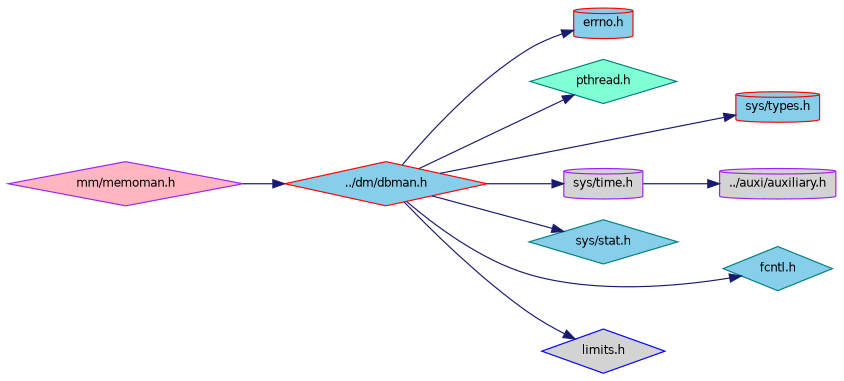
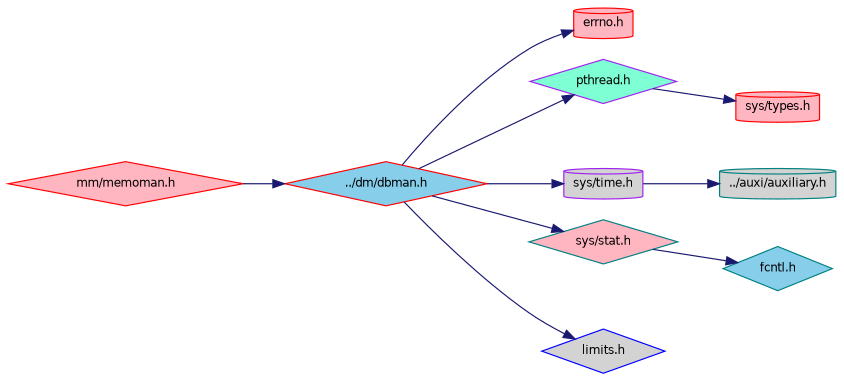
node "errno.h": fillcolor skyblue -> lightpink
node "pthread.h": color teal -> purple
node "sys/types.h": fillcolor skyblue -> lightpink
edge "../dm/dbman.h" -> "sys/types.h": now "pthread.h" -> "sys/types.h"
node "mm/memoman.h": color purple -> red
node "../auxi/auxiliary.h": color purple -> teal
node "sys/stat.h": fillcolor skyblue -> lightpink
edge "../dm/dbman.h" -> "fcntl.h": now "sys/stat.h" -> "fcntl.h"
